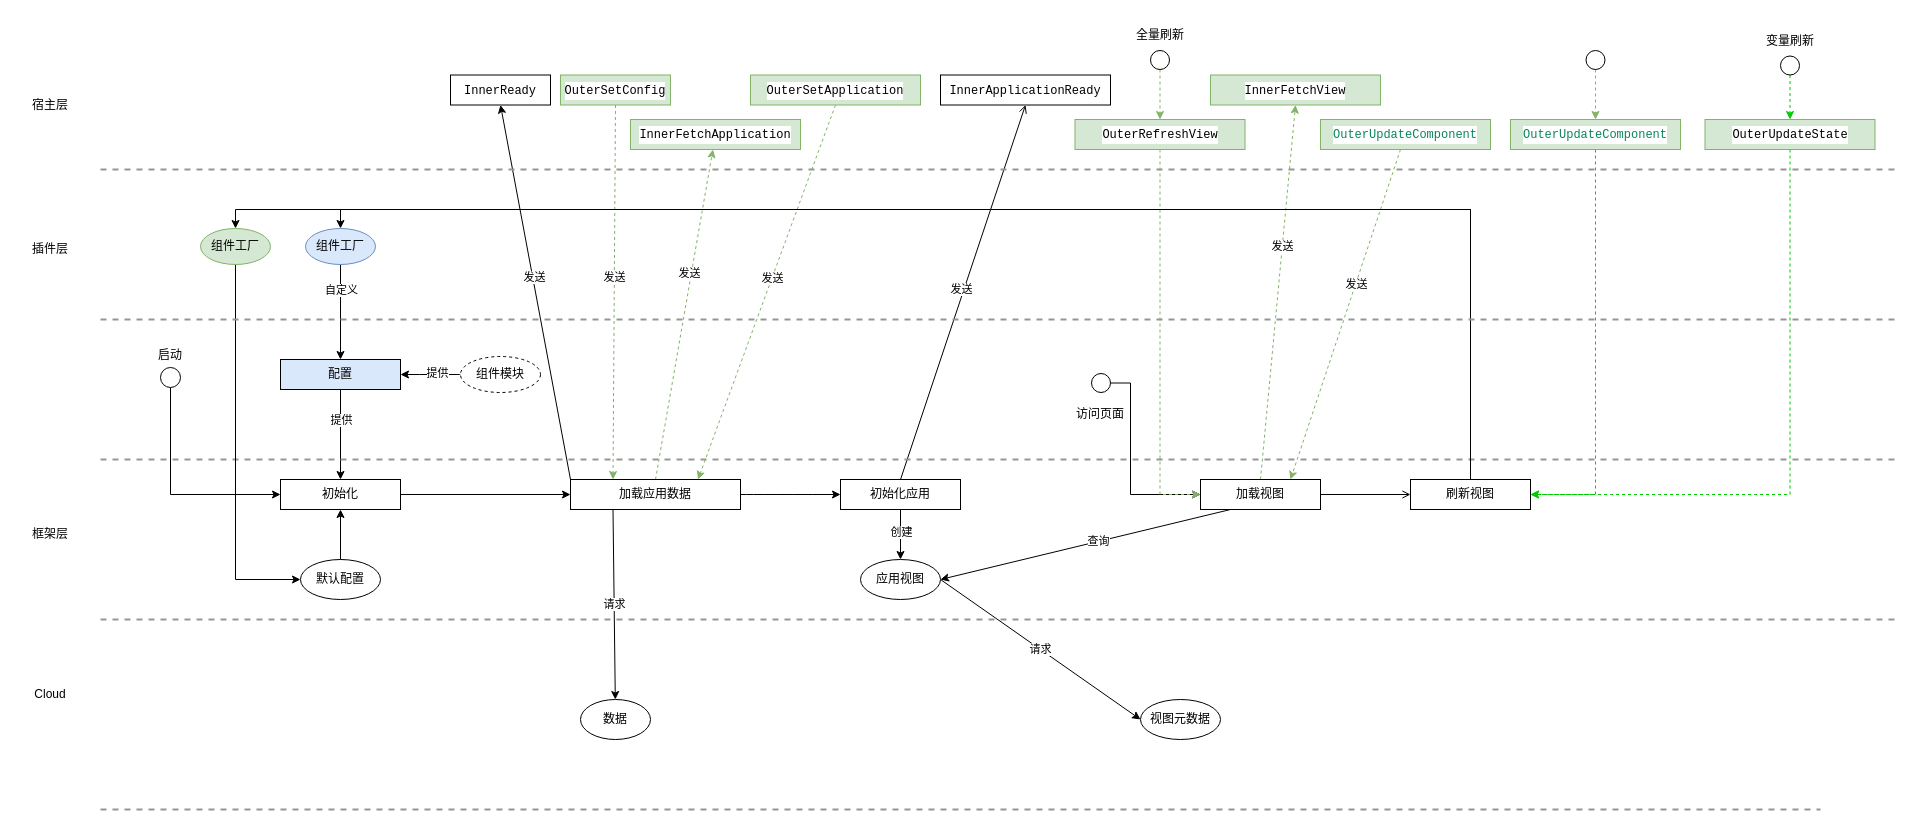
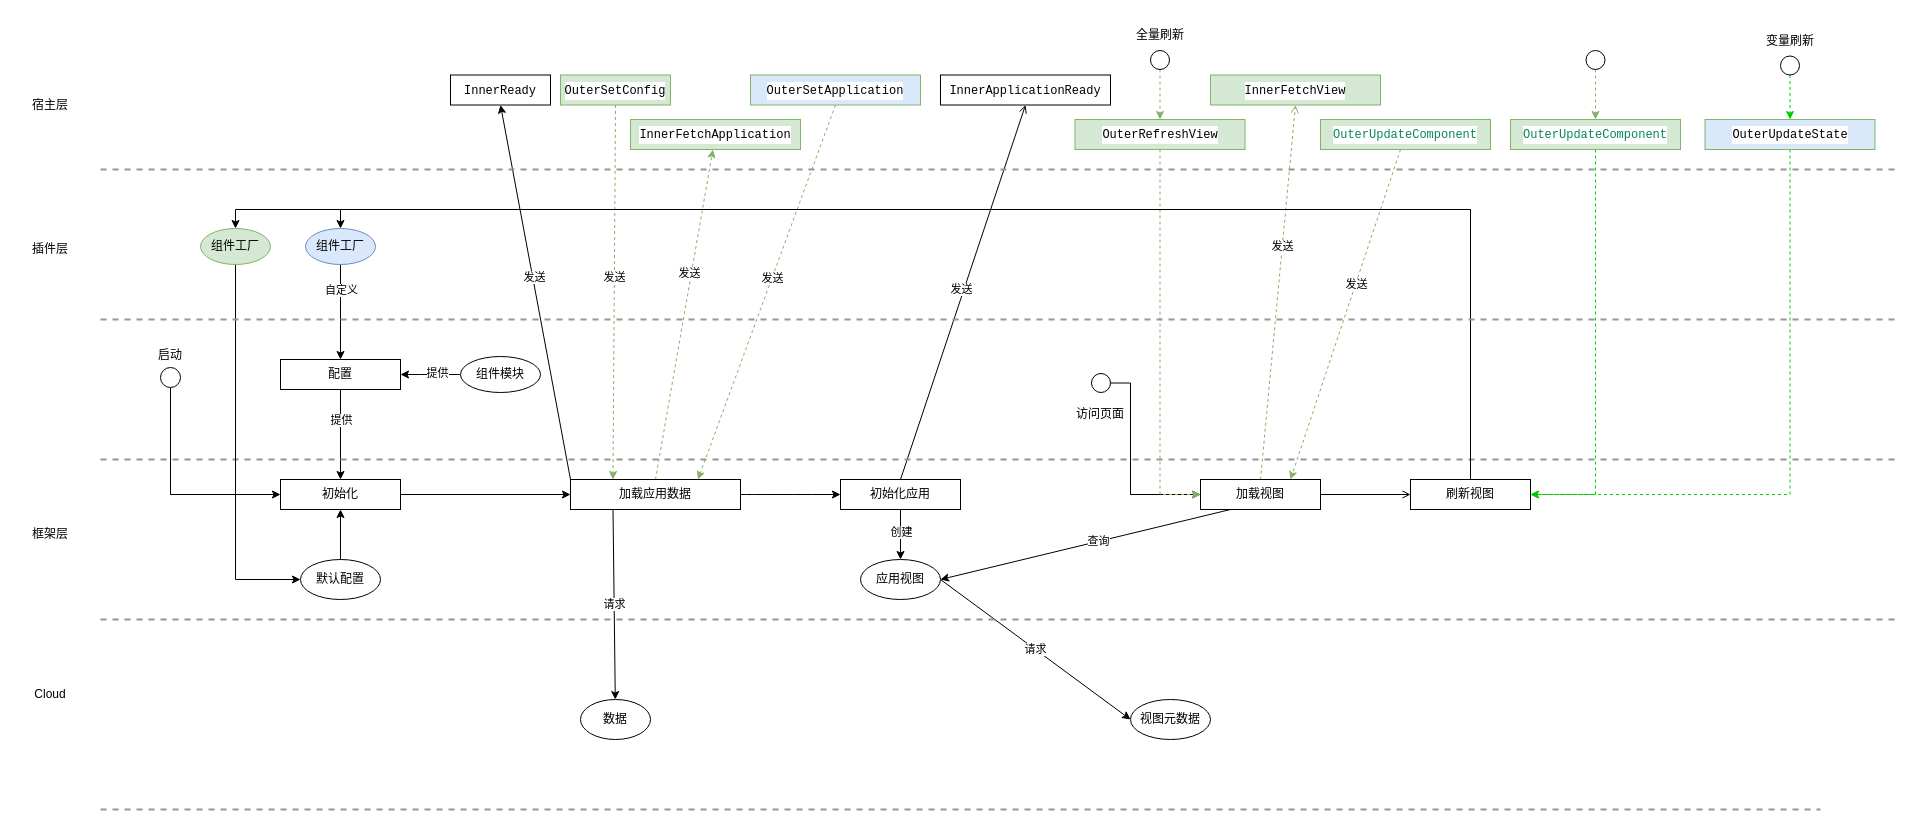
node "OuterSetApplication": fillcolor #d5e8d4 -> #dae8fc
edge "加载视图" -> "InnerFetchView": arrowhead classic -> open
node "OuterUpdateState": fillcolor #d5e8d4 -> #dae8fc
node "配置": fillcolor #dae8fc -> #ffffff
node "组件模块": style dashed -> solid
node "视图元数据": moved (1181, 720) -> (1171, 720)
